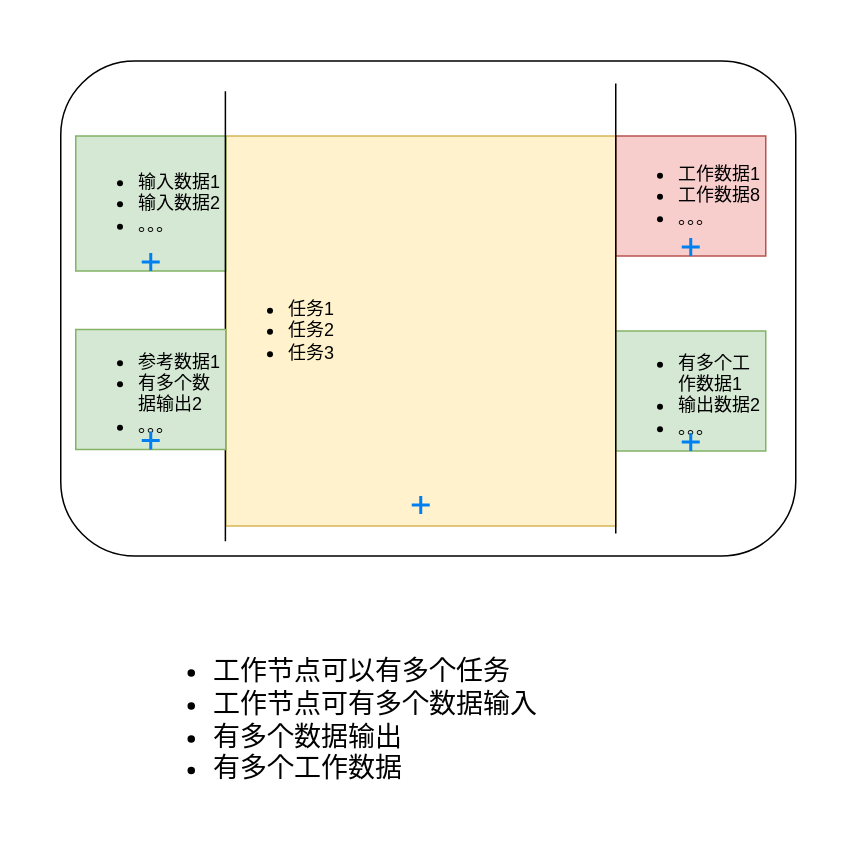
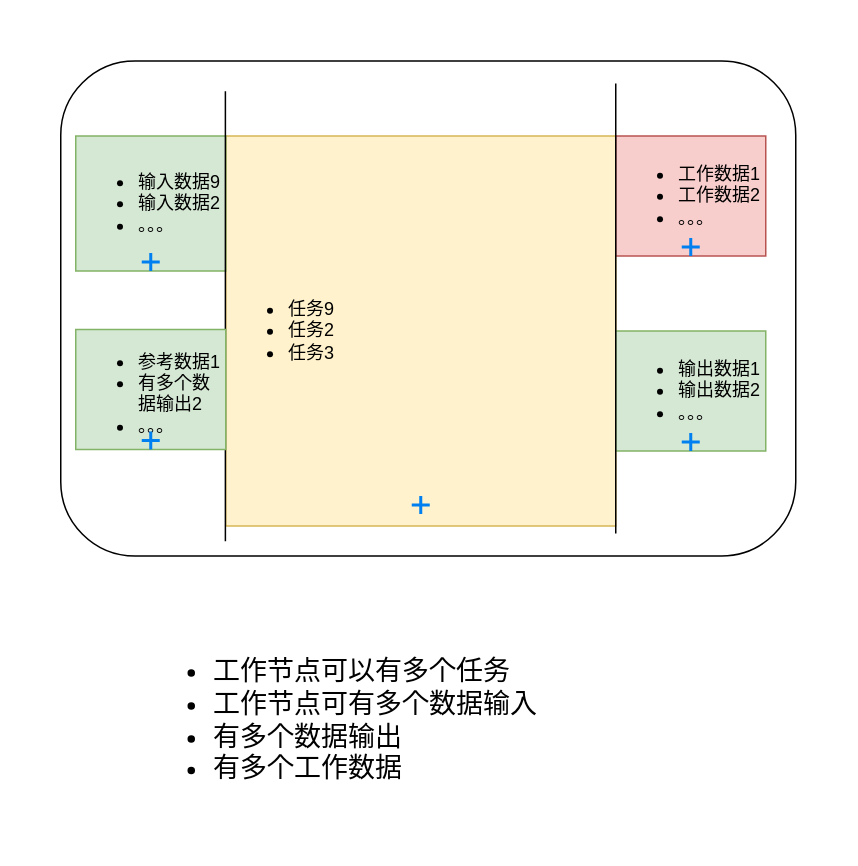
node "工作数据1 工作数据8 。。。": label "工作数据1 工作数据8 。。。" -> "工作数据1 工作数据2 。。。"
node "输入数据1 输入数据2 。。。": label "输入数据1 输入数据2 。。。" -> "输入数据9 输入数据2 。。。"
node "任务1 任务2 任务3": label "任务1 任务2 任务3" -> "任务9 任务2 任务3"
node "有多个工作数据1 输出数据2 。。。": label "有多个工作数据1 输出数据2 。。。" -> "输出数据1 输出数据2 。。。"
